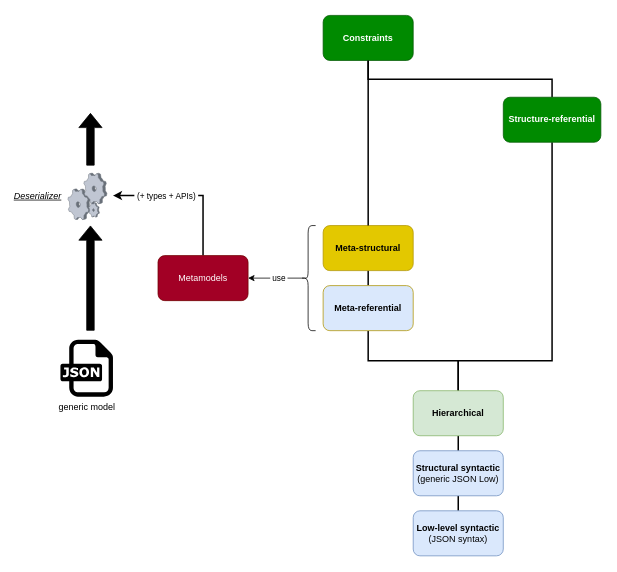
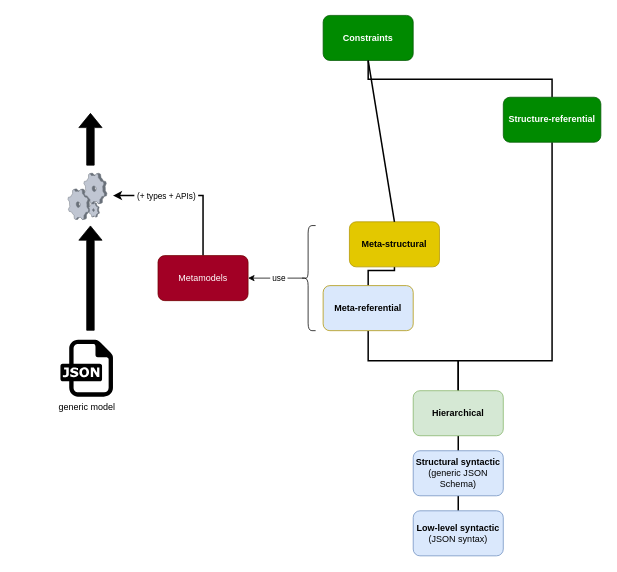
node "Deserializer": removed
node "Meta-structural": moved (368, 248) -> (394, 244)
node "Structural syntactic (generic JSON Low)": label "Structural syntactic (generic JSON Low)" -> "Structural syntactic (generic JSON Schema)"
